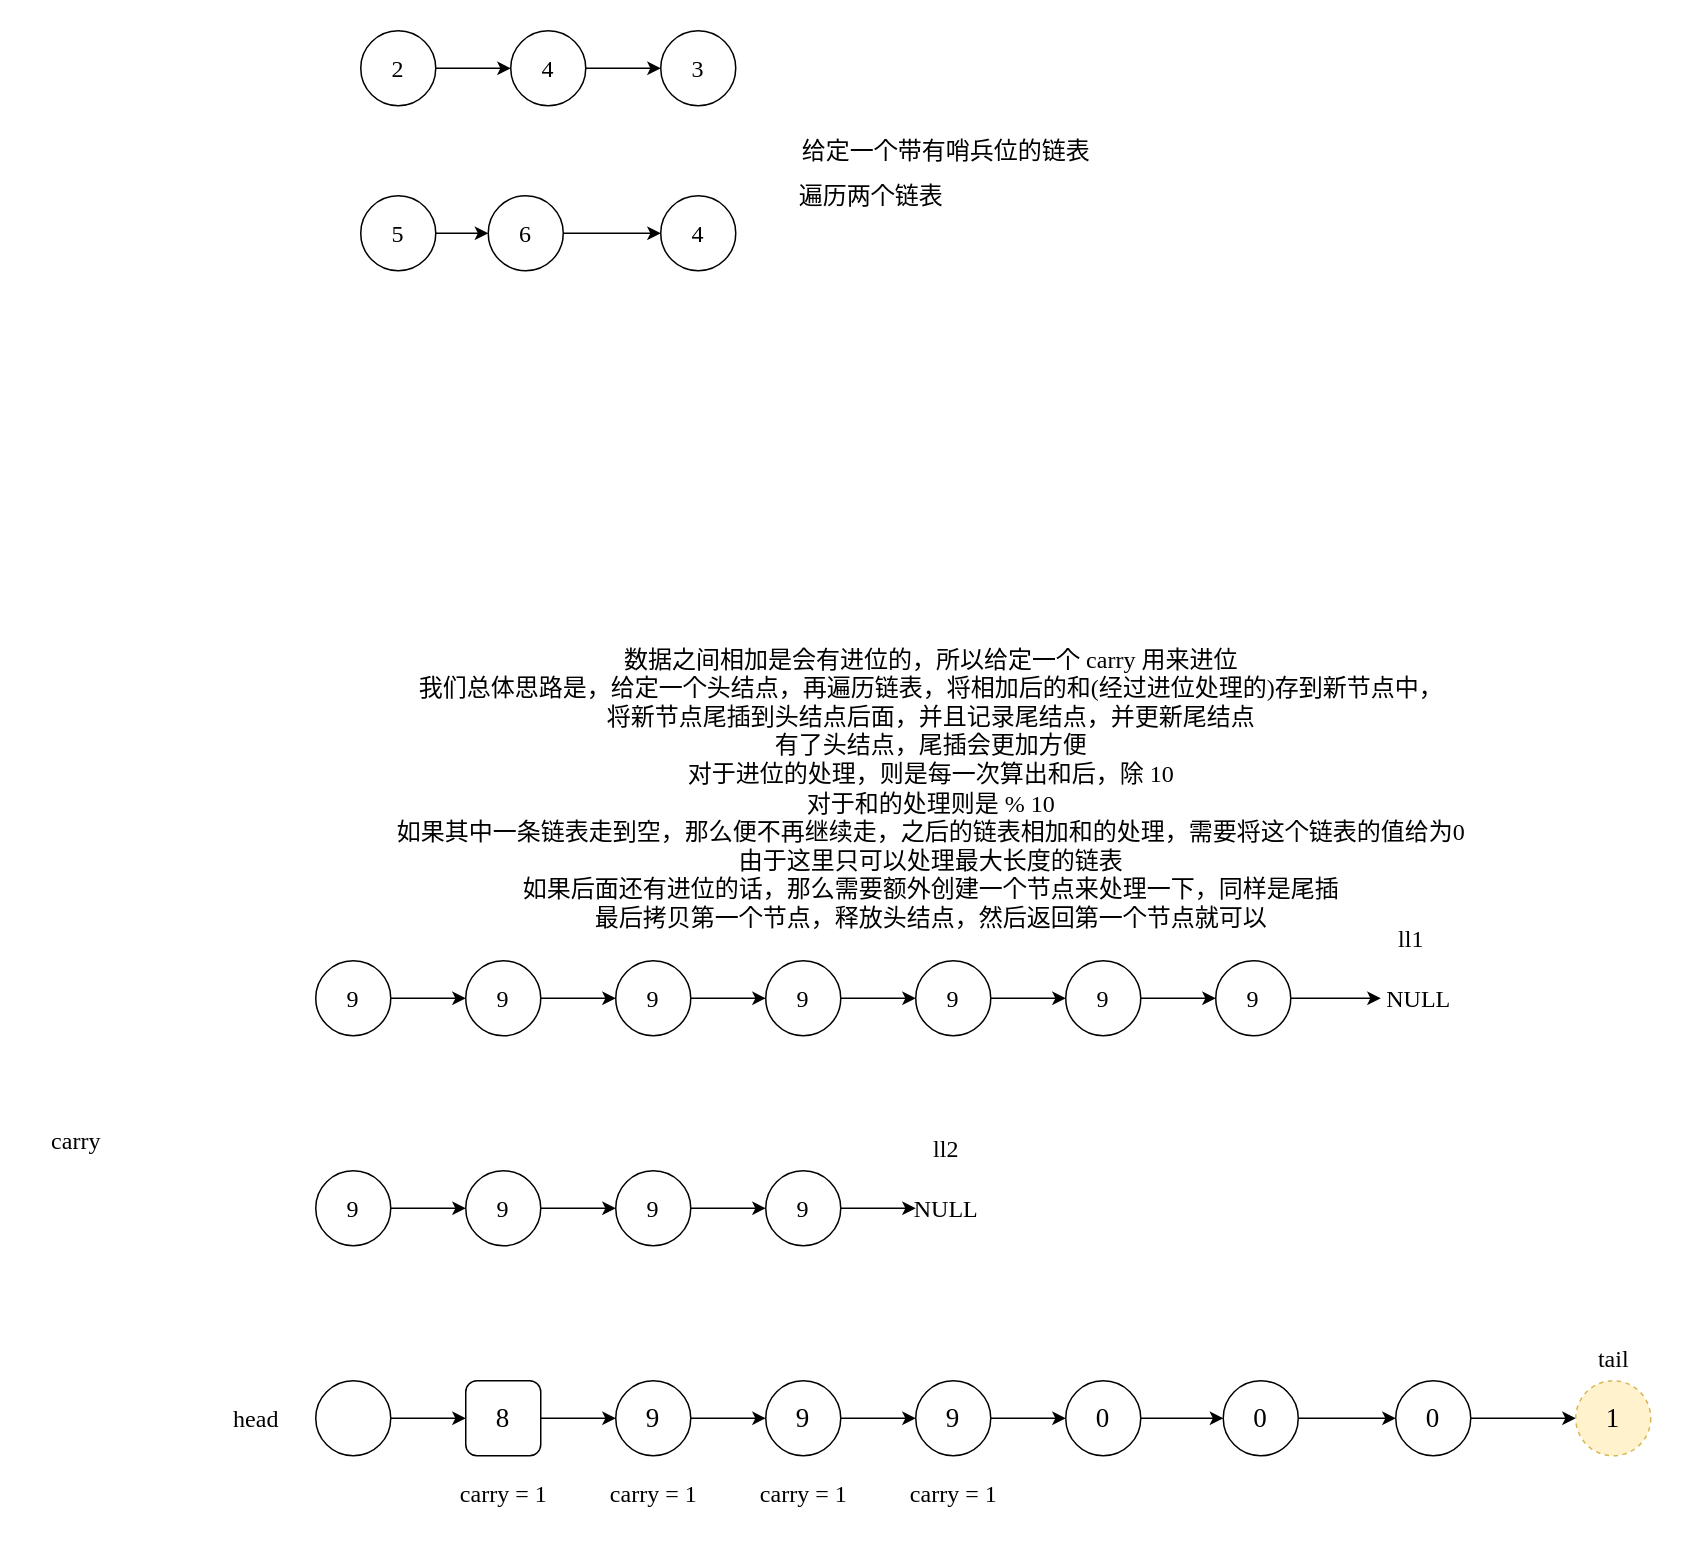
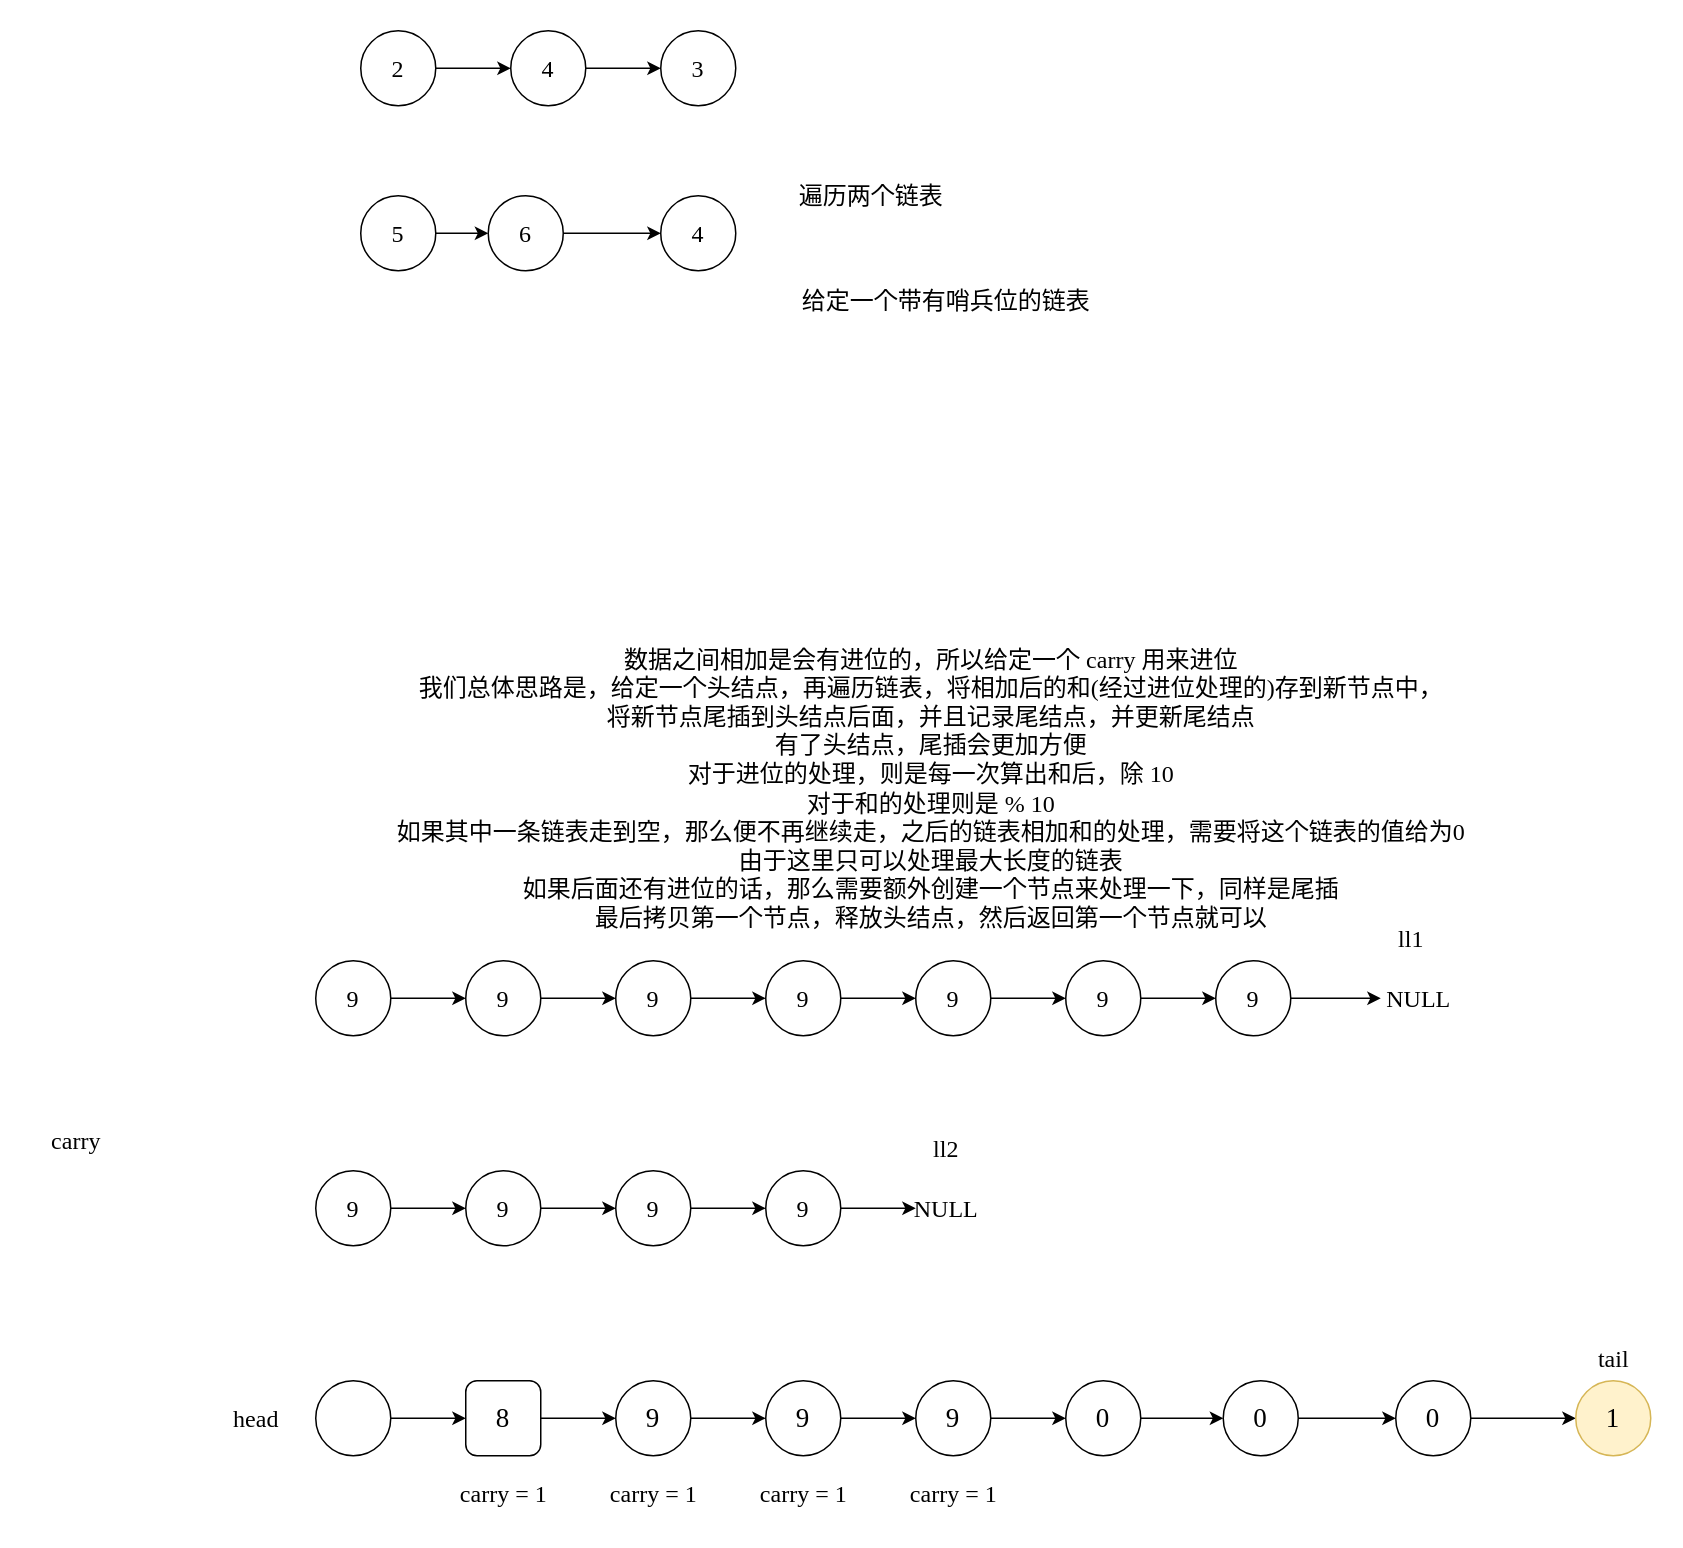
node "给定一个带有哨兵位的链表": moved (946, 151) -> (946, 301)
node "1": style dashed -> solid
